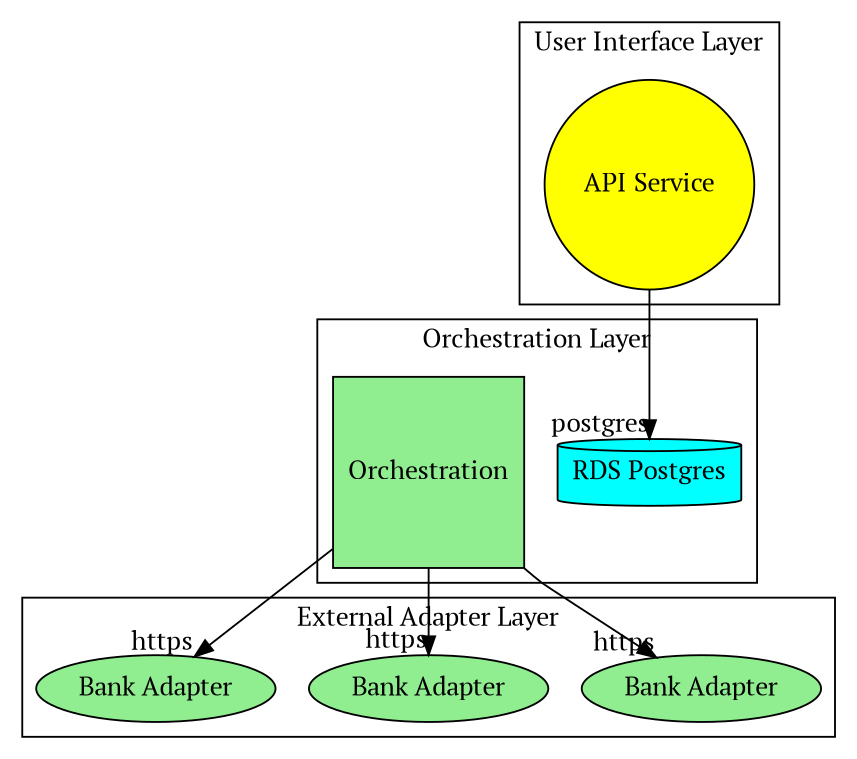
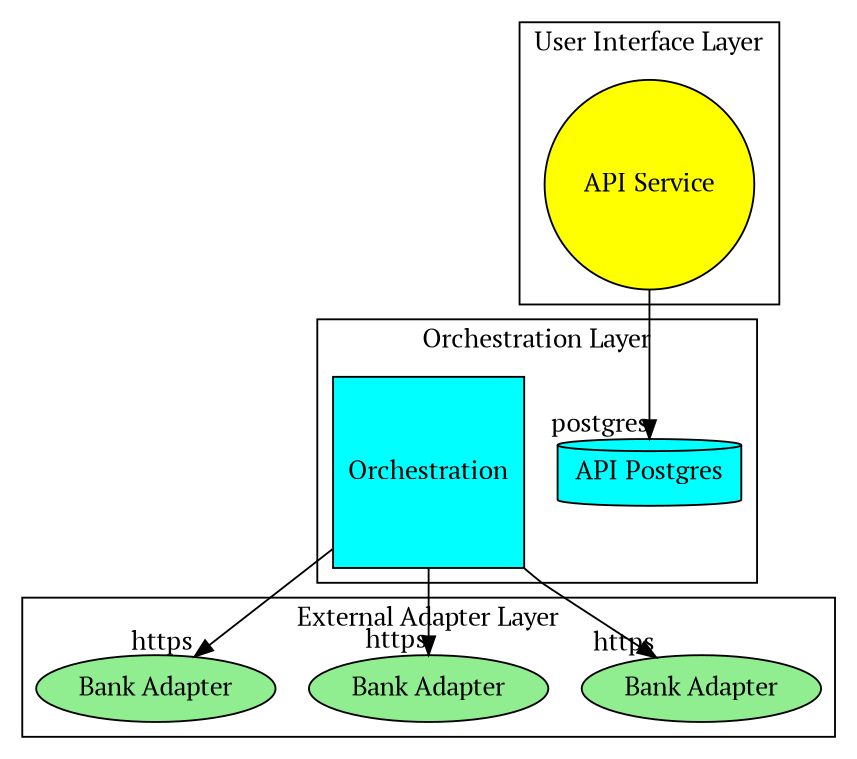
node "Orchestration": fillcolor lightgreen -> cyan
node "RDS Postgres": label "RDS Postgres" -> "API Postgres"
